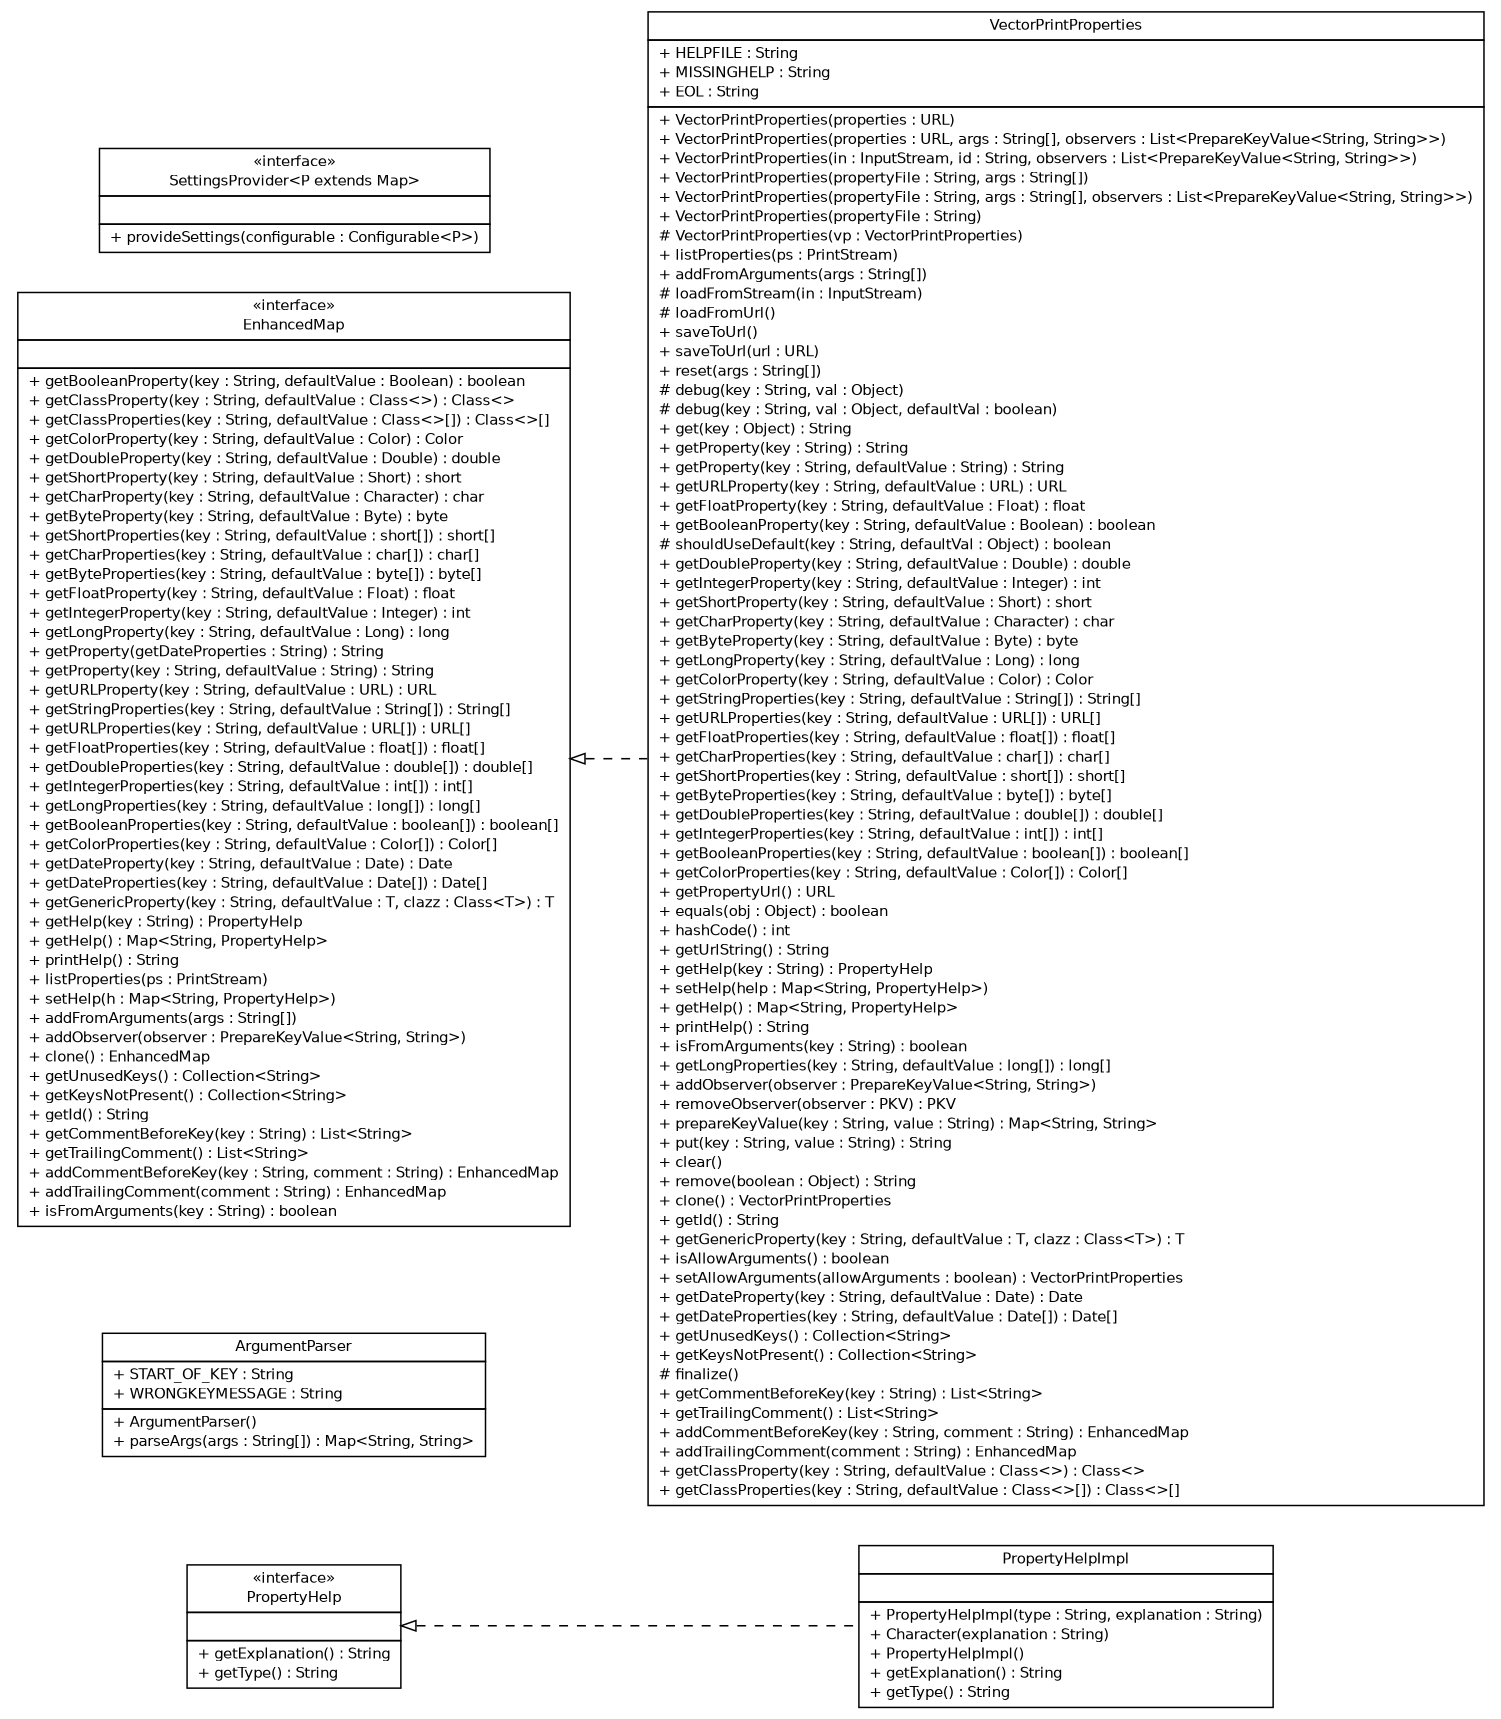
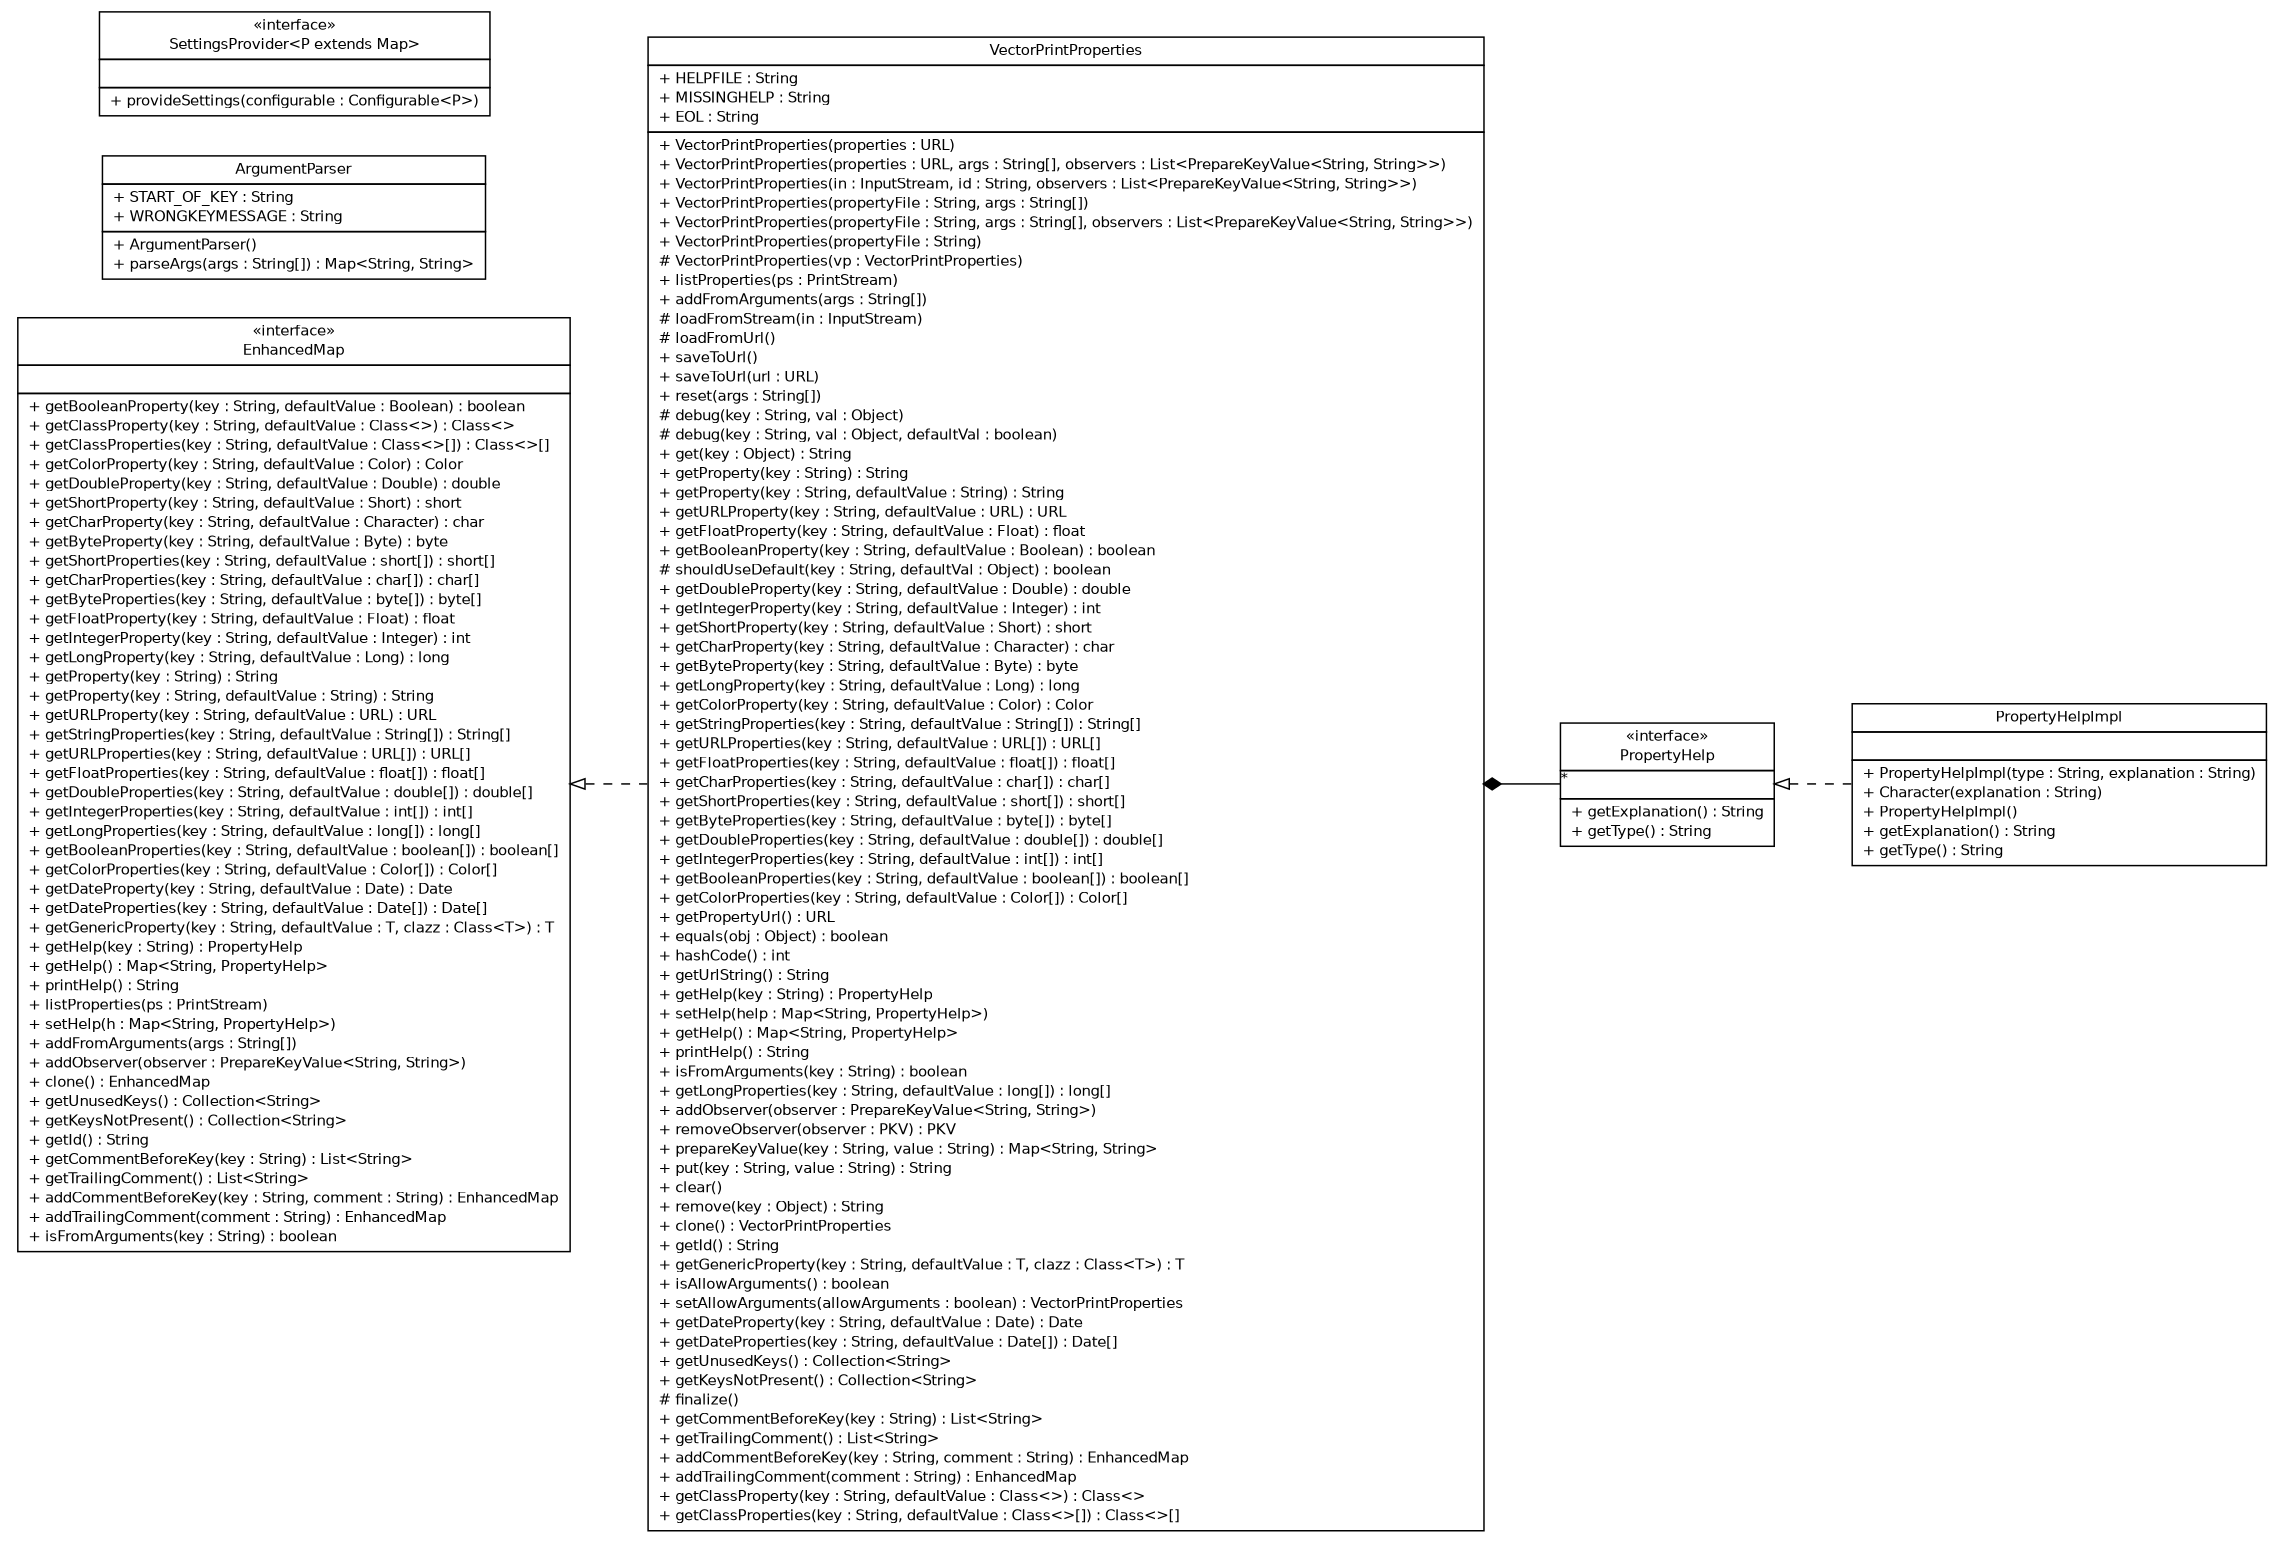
node "EnhancedMap": text "+ getProperty(getDateProperties : String) : String" -> "+ getProperty(key : String) : String"
edge "VectorPrintProperties" -- "PropertyHelp": added
node "VectorPrintProperties": text "+ remove(boolean : Object) : String" -> "+ remove(key : Object) : String"
